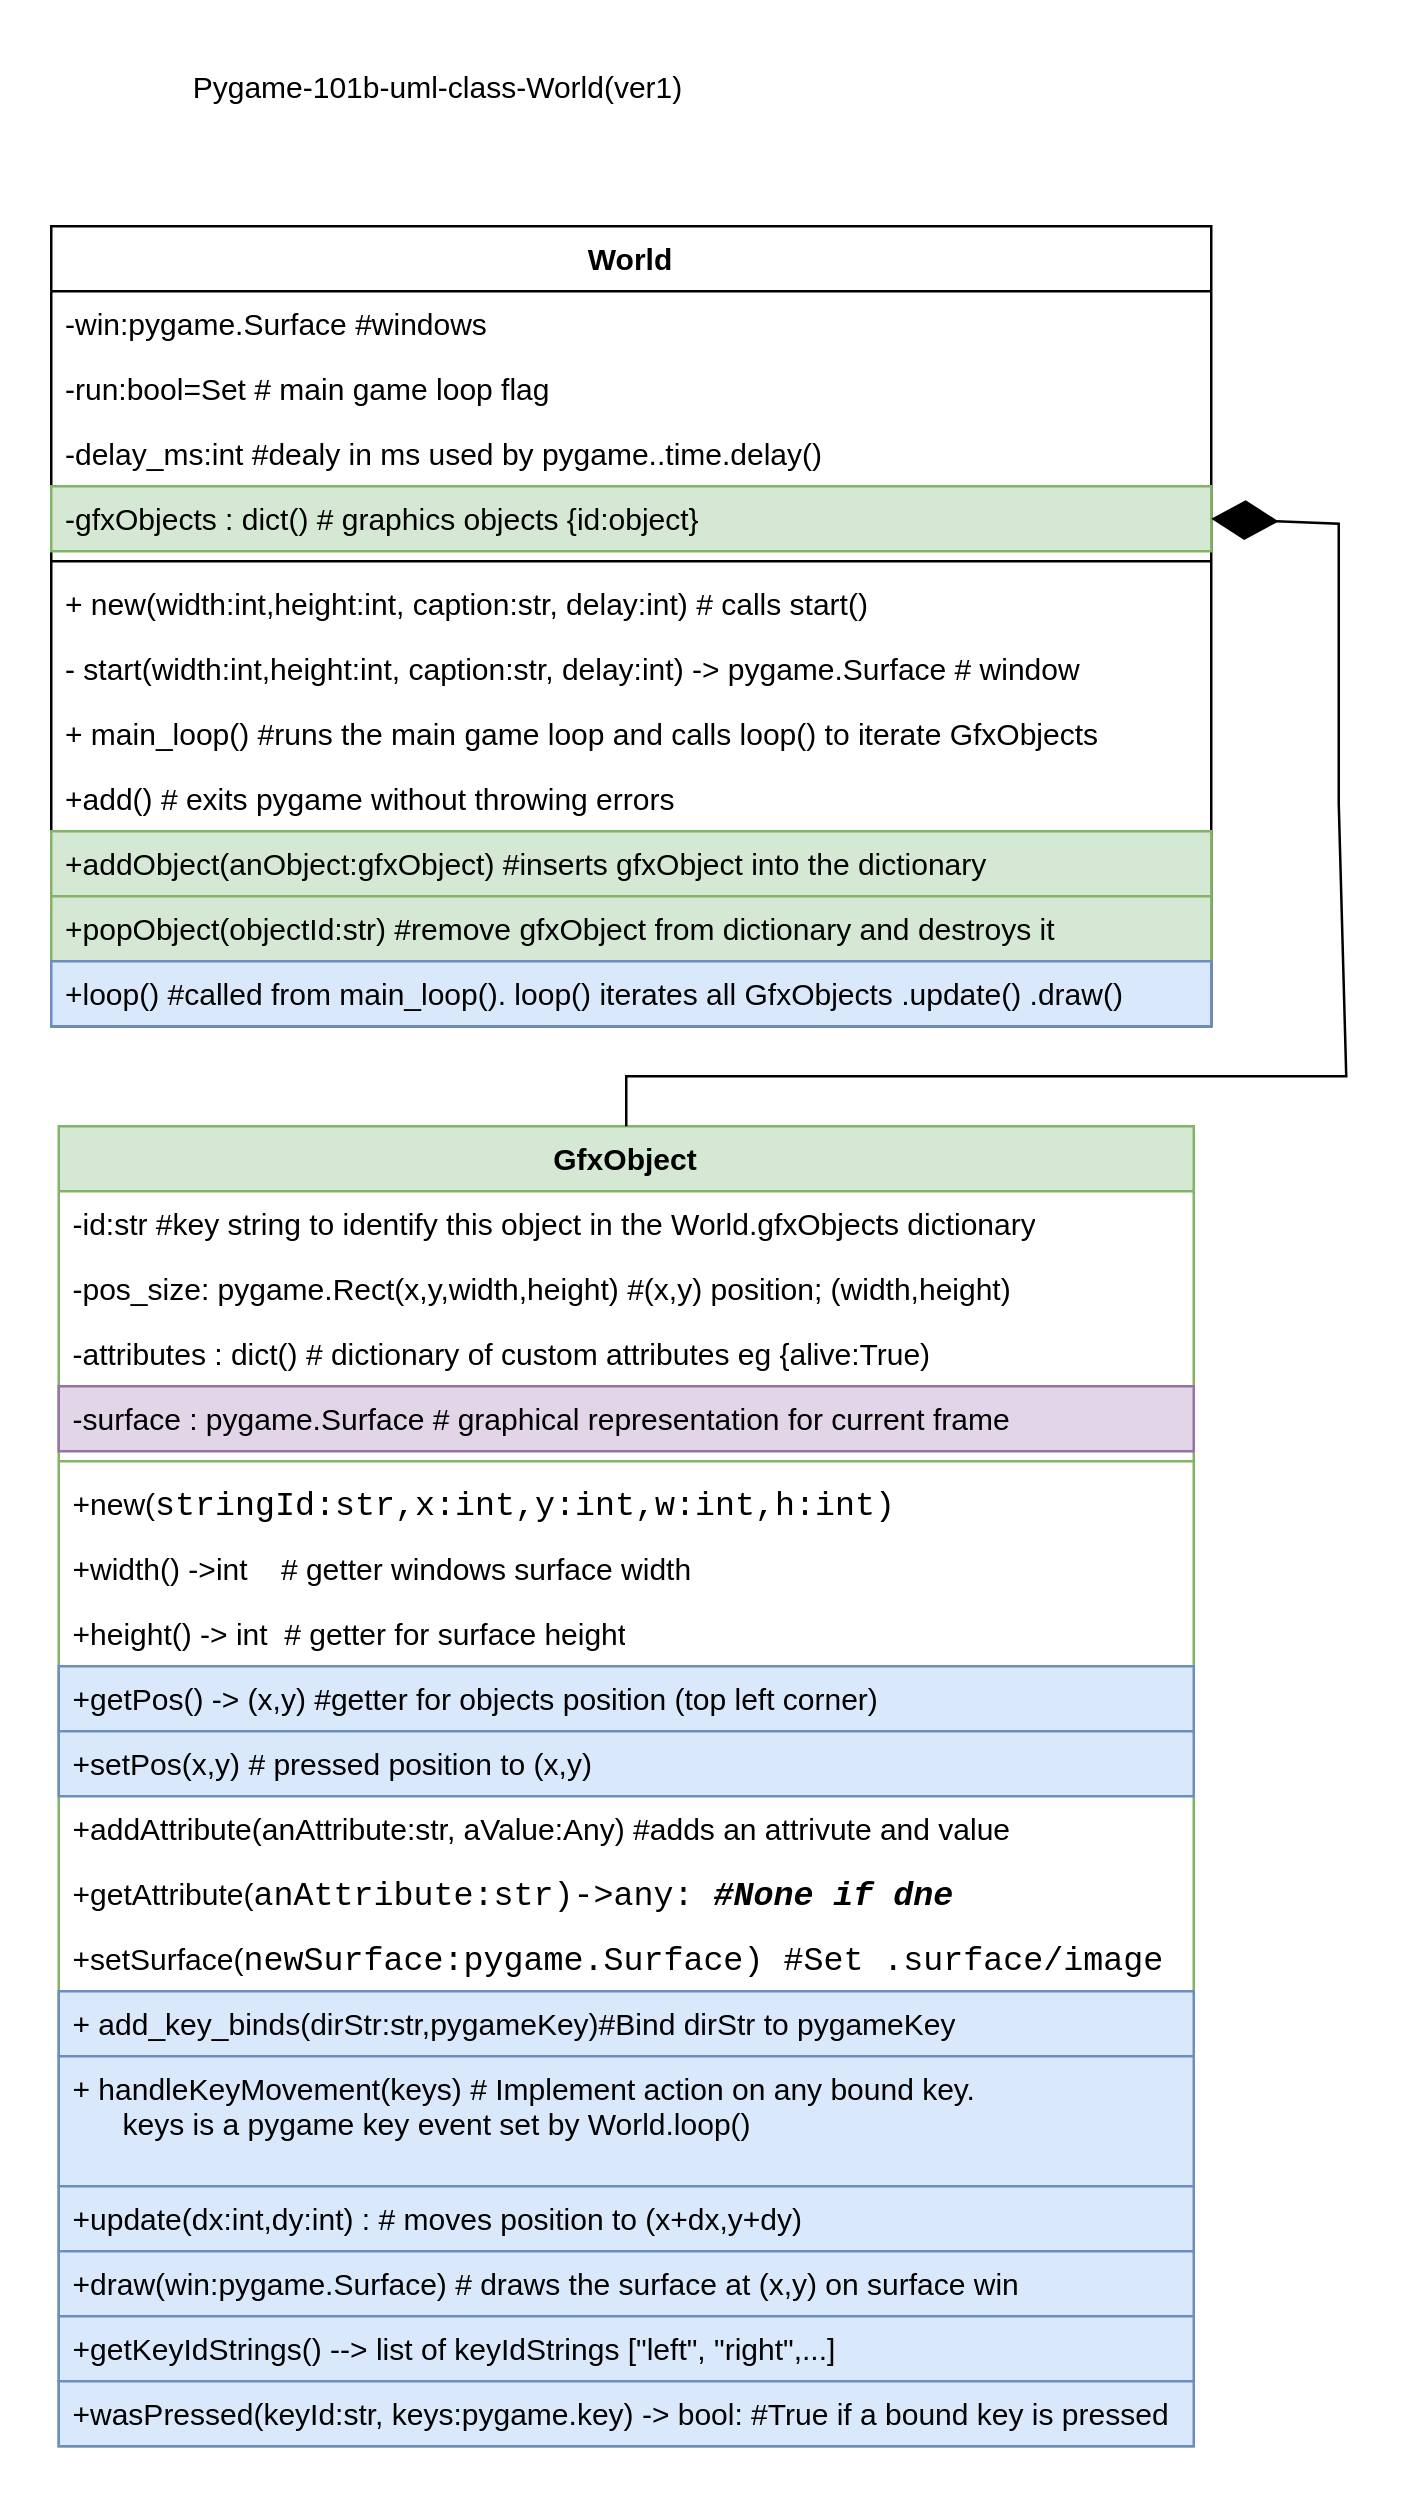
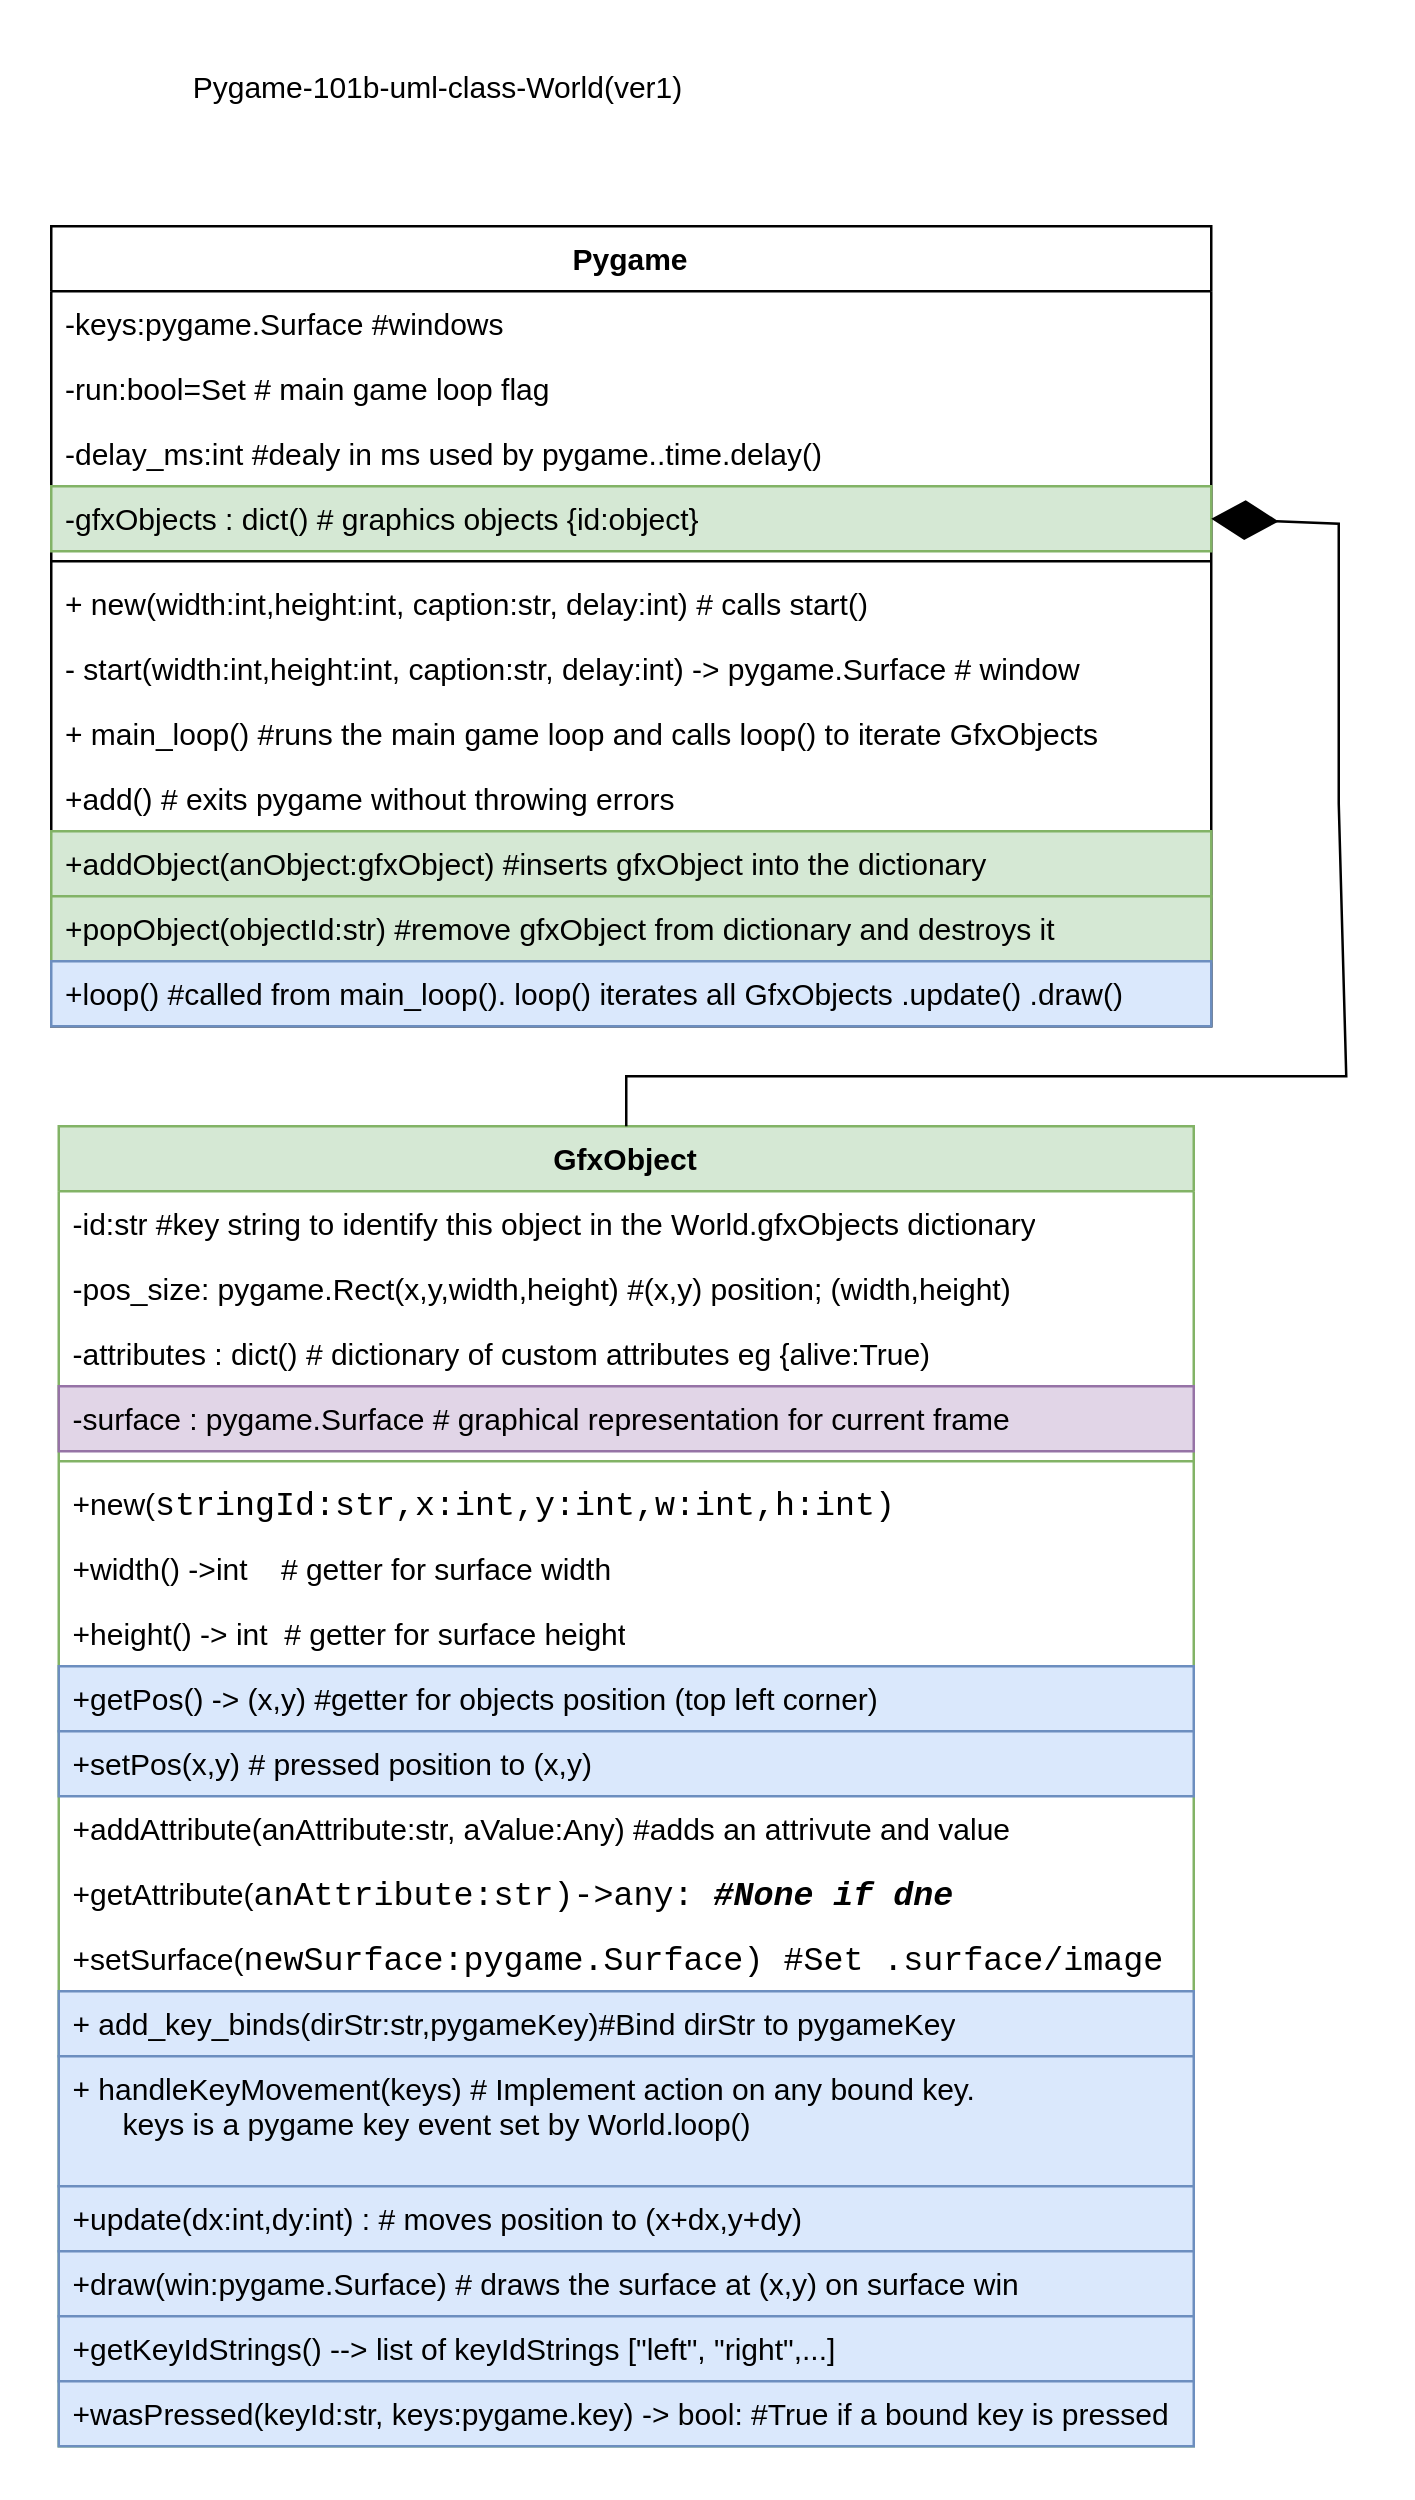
node "World": label "World" -> "Pygame"
node "-win:pygame.Surface #windows": label "-win:pygame.Surface #windows" -> "-keys:pygame.Surface #windows"
node "+width() ->int # getter windows surface width": label "+width() ->int # getter windows surface width" -> "+width() ->int # getter for surface width"
